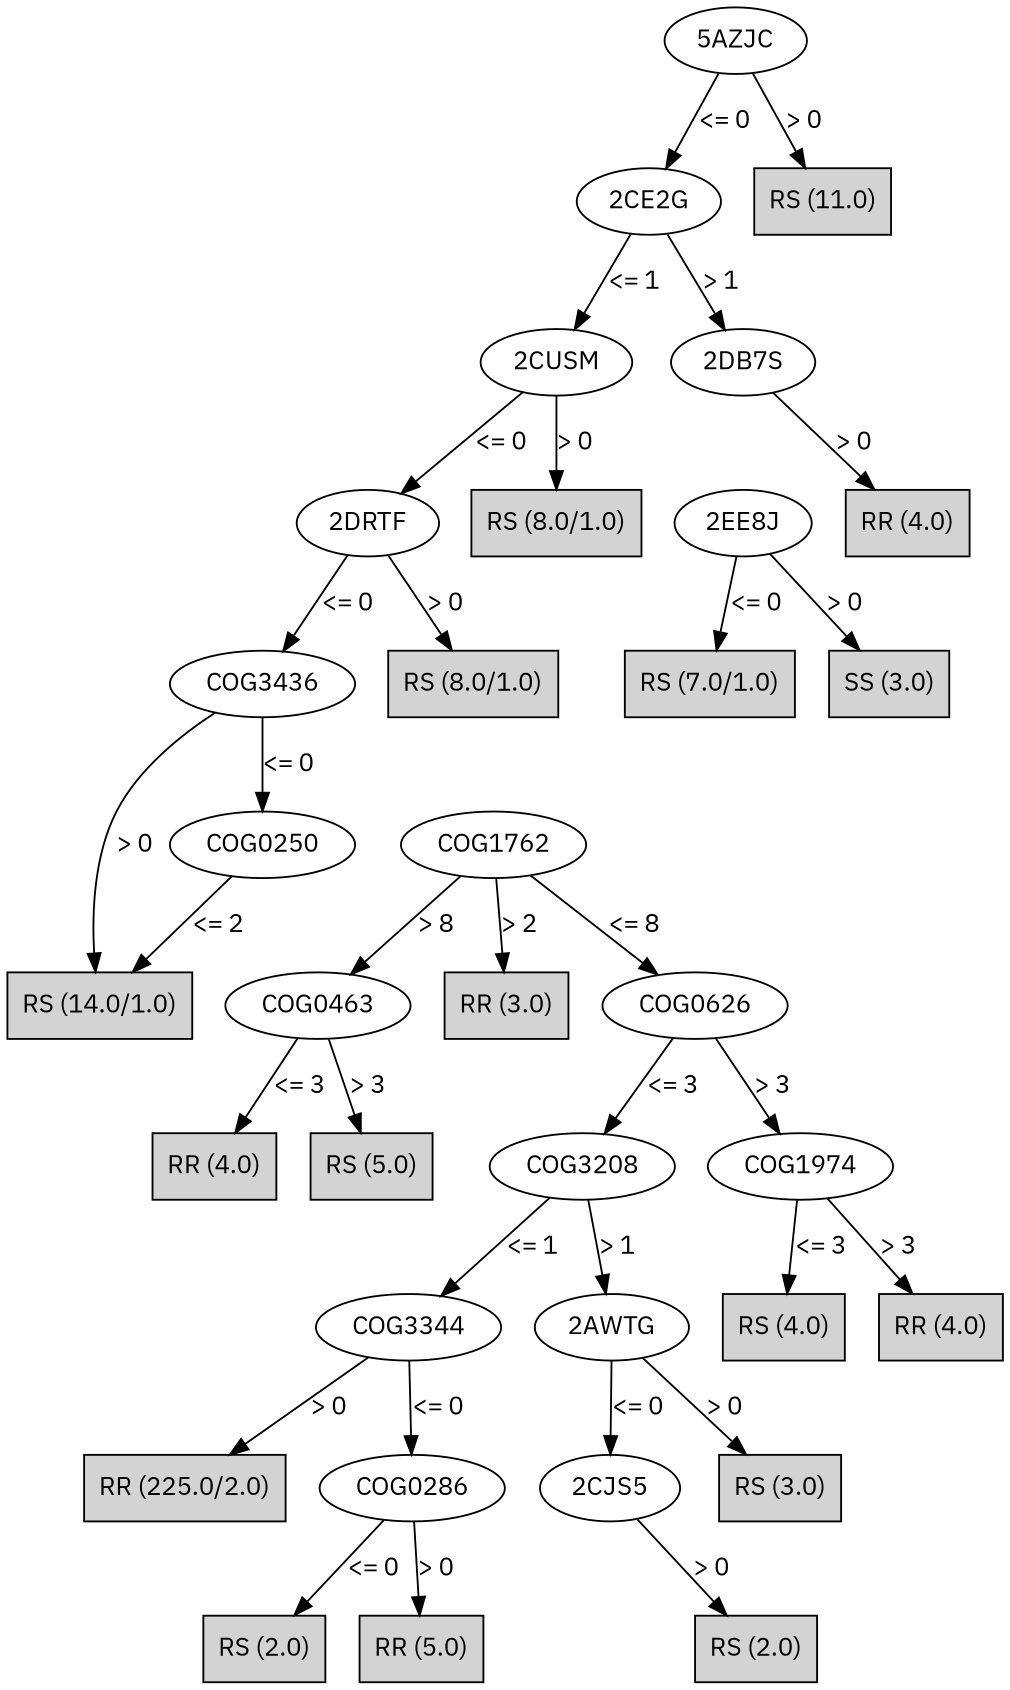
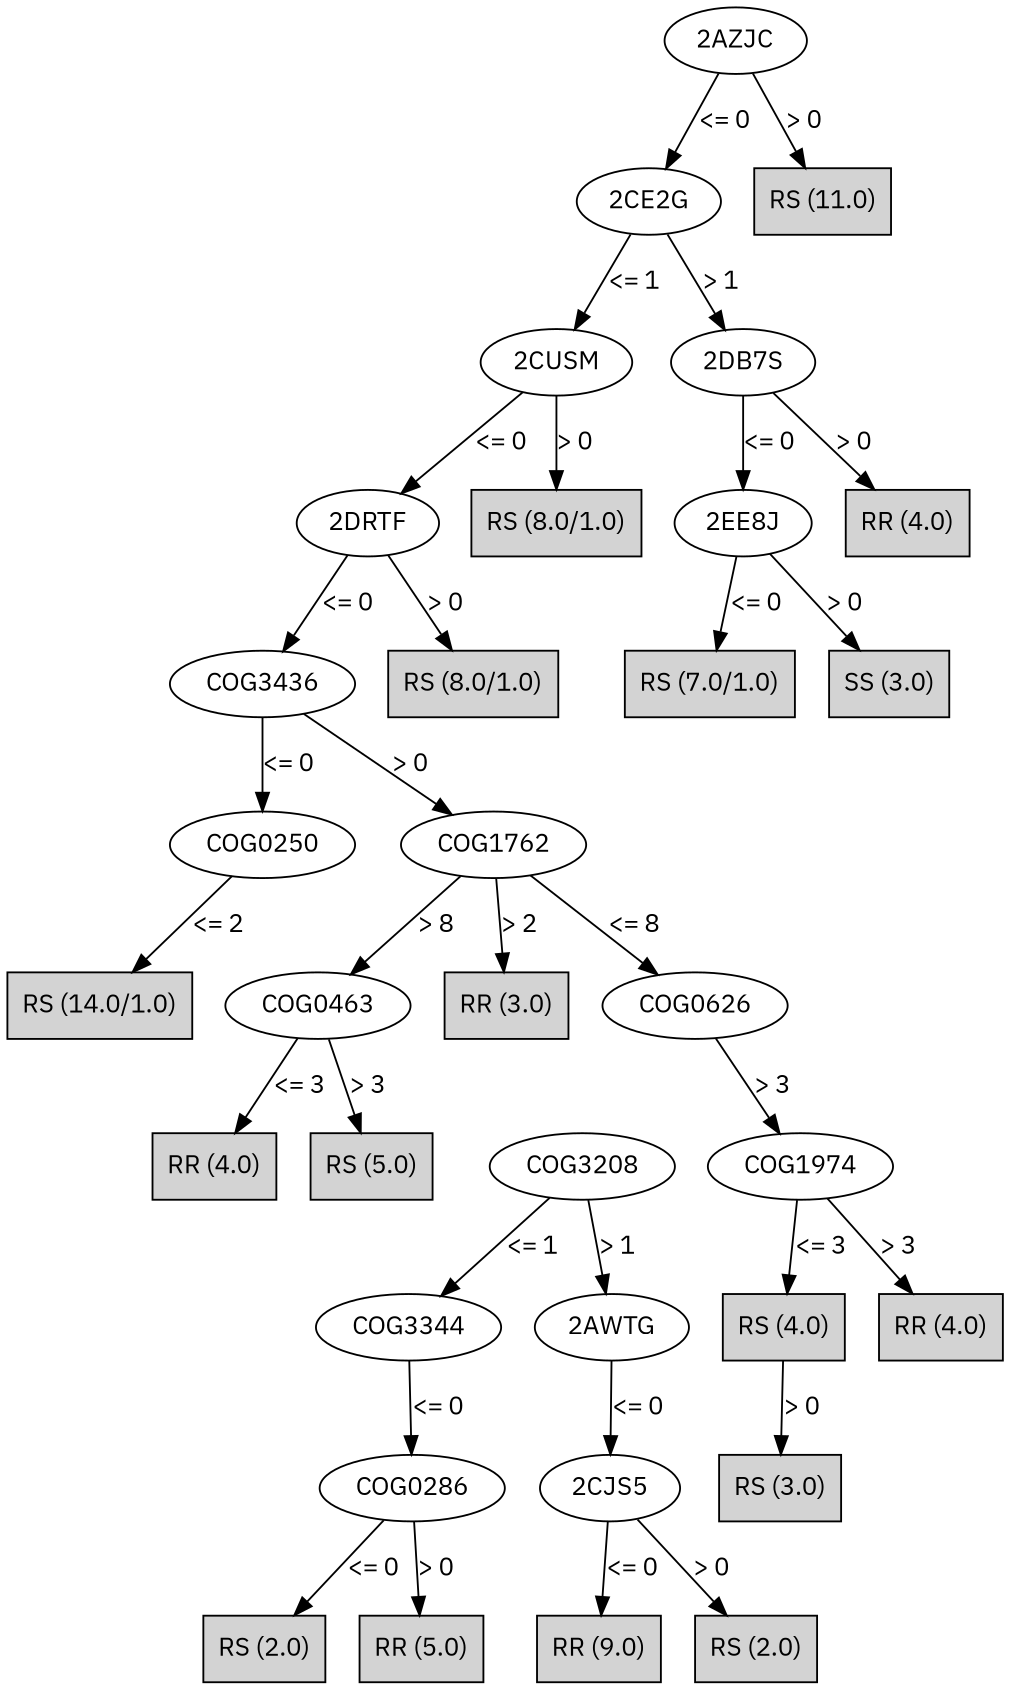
node "5AZJC": label "5AZJC" -> "2AZJC"
edge "2DB7S" -> "2EE8J": added, label "<= 0"
edge "COG3436" -> "RS (14.0/1.0)": now "COG3436" -> "COG1762"
edge "COG0626" -> "COG3208": removed, label "<= 3"
edge "2AWTG" -> "RS (3.0)": now "RS (4.0)" -> "RS (3.0)"
node "RR (225.0/2.0)": removed
node "RR (9.0)": added
